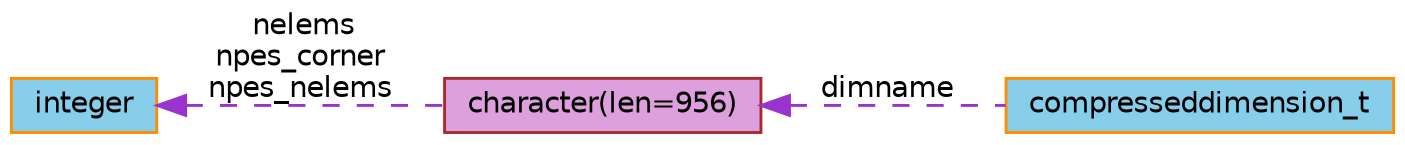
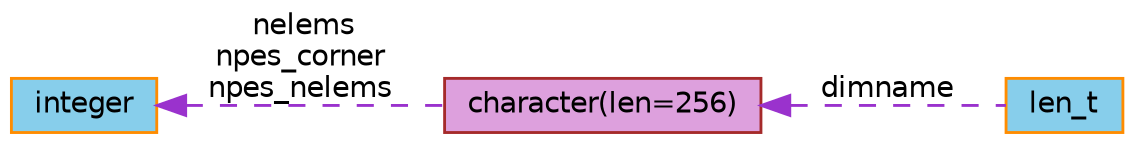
node "character(len=956)": label "character(len=956)" -> "character(len=256)"
node "compresseddimension_t": label "compresseddimension_t" -> "len_t"
